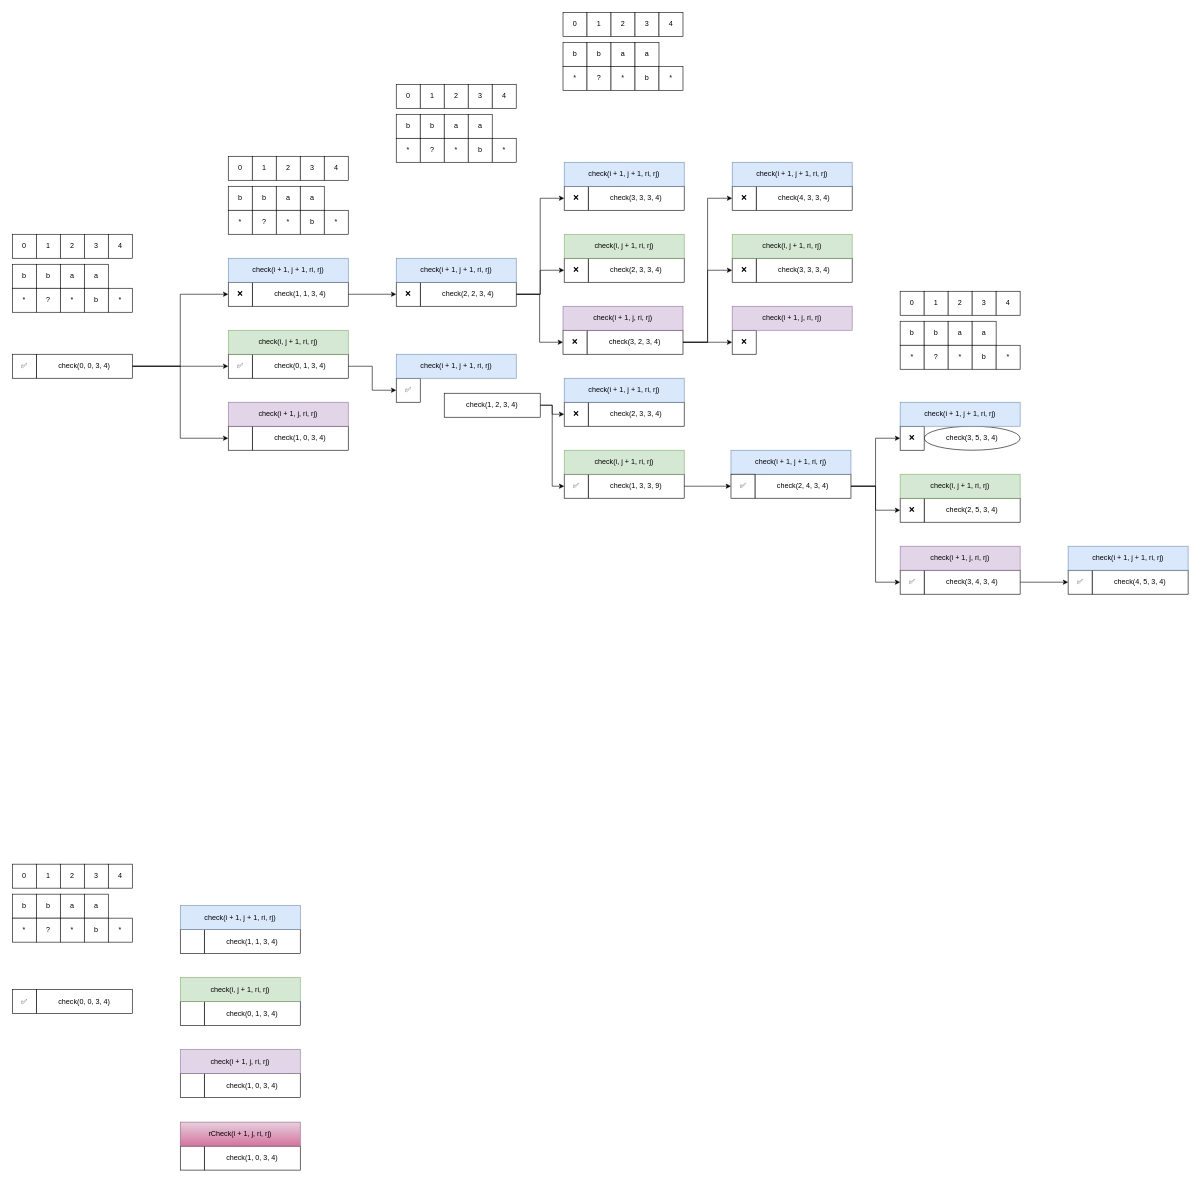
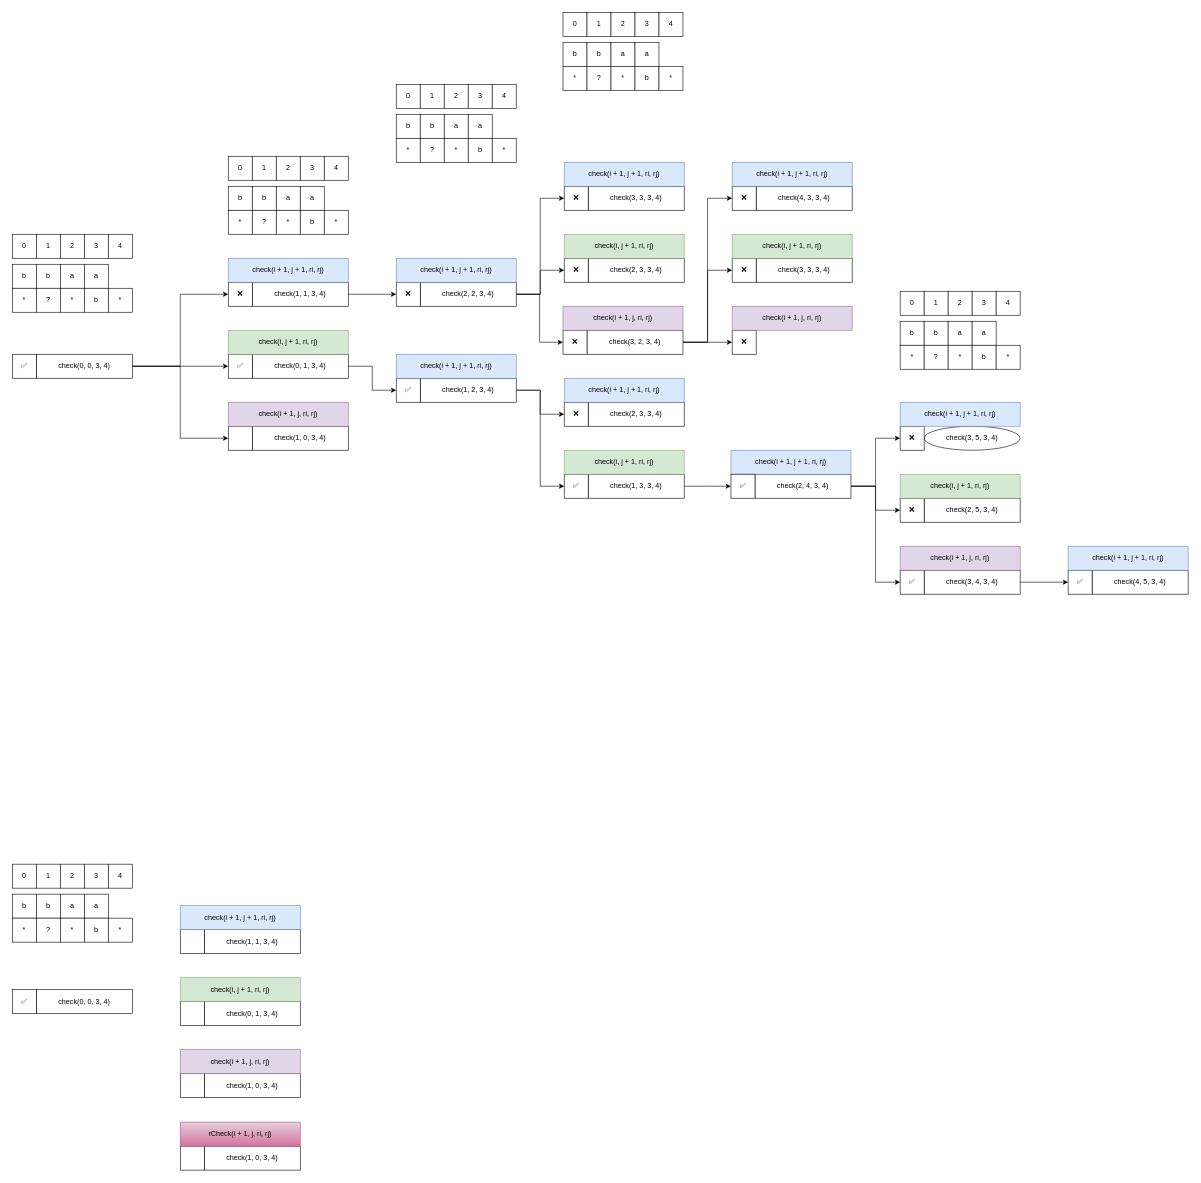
node "check(1, 2, 3, 4)": moved (492, 405) -> (468, 390)
node "check(1, 3, 3, 9)": label "check(1, 3, 3, 9)" -> "check(1, 3, 3, 4)"
